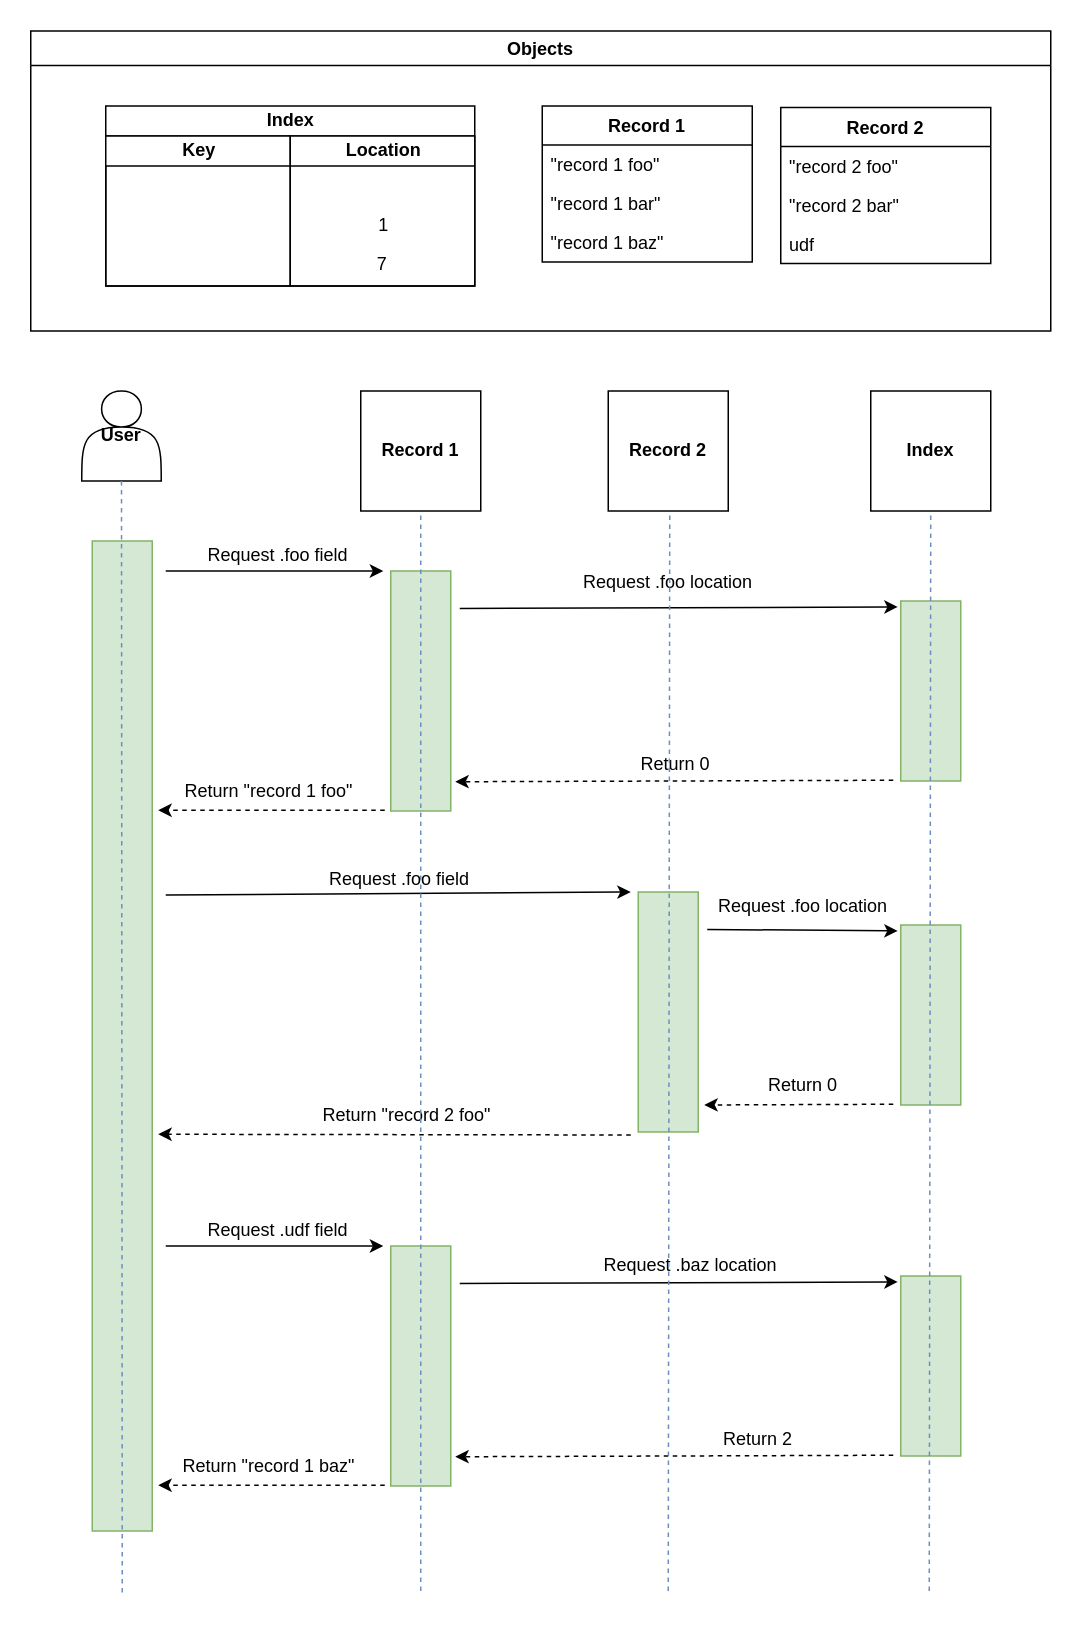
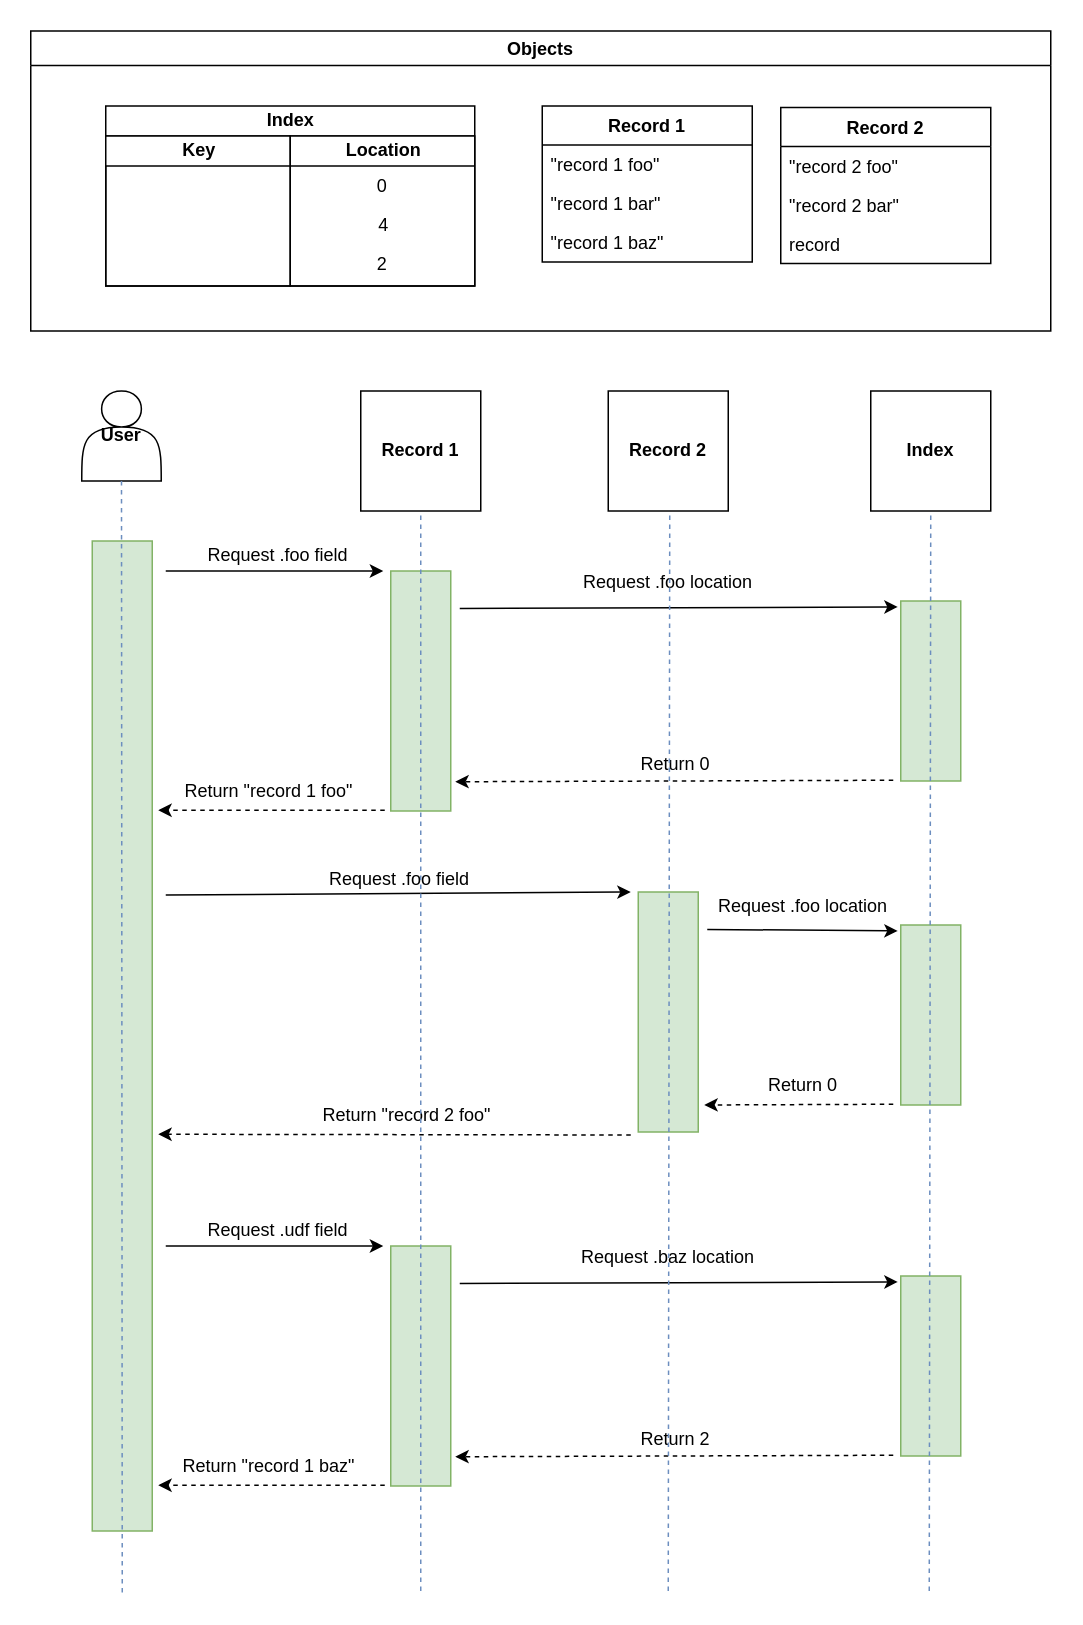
node "0": added
node "1": label "1" -> "4"
node "udf": label "udf" -> "record"
node "7": label "7" -> "2"
node "Request .baz location": moved (691, 1265) -> (668, 1258)
node "Return 2": moved (758, 1439) -> (676, 1439)
